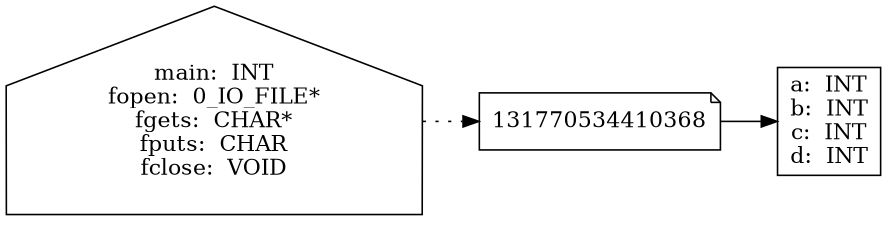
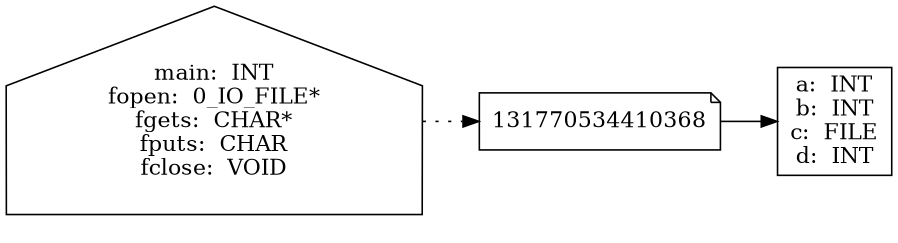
node "a:  INT b:  INT c:  INT d:  INT": label "a:  INT b:  INT c:  INT d:  INT" -> "a:  INT b:  INT c:  FILE d:  INT"
